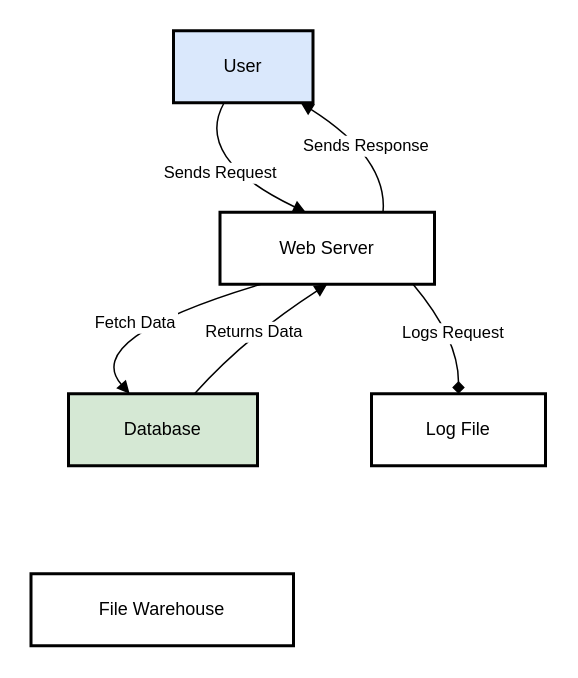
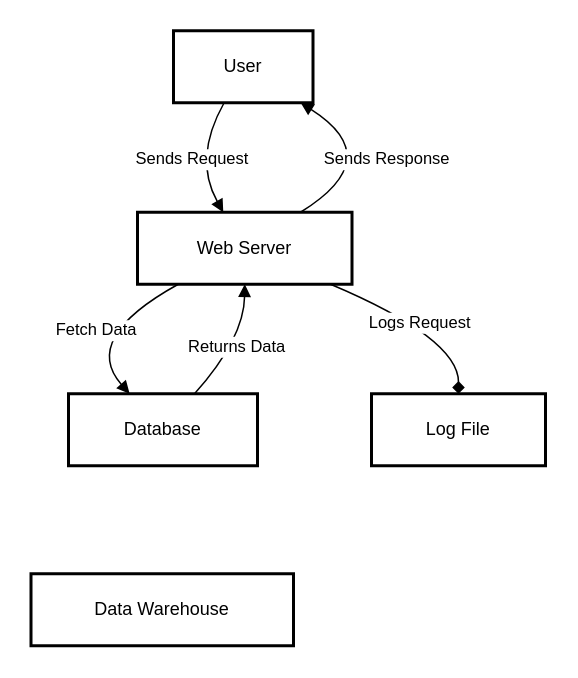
node "User": fillcolor #dae8fc -> #ffffff
node "Web Server": moved (327, 248) -> (245, 248)
node "Database": fillcolor #d5e8d4 -> #ffffff
node "File Warehouse": label "File Warehouse" -> "Data Warehouse"
